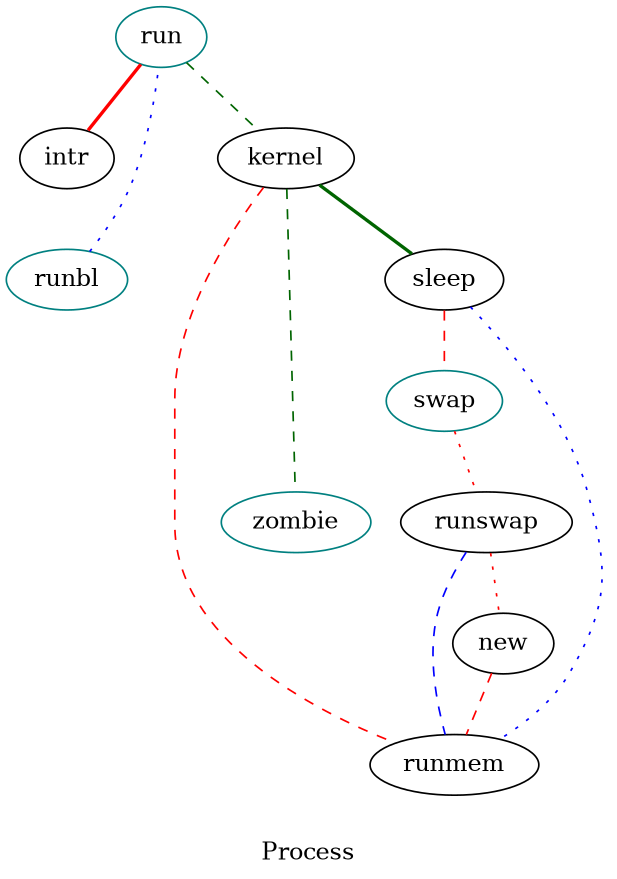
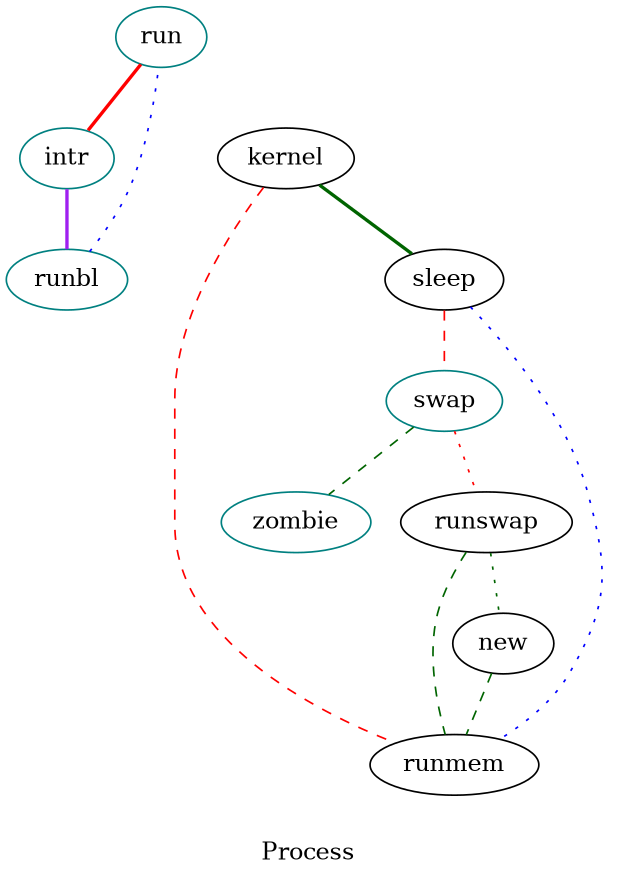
edge "run" -- "kernel": removed
node "intr": color black -> teal
edge "intr" -- "runbl": added
edge "kernel" -- "zombie": now "swap" -- "zombie"
edge "runswap" -- "new": color red -> darkgreen
edge "runswap" -- "runmem": color blue -> darkgreen
edge "new" -- "runmem": color red -> darkgreen
